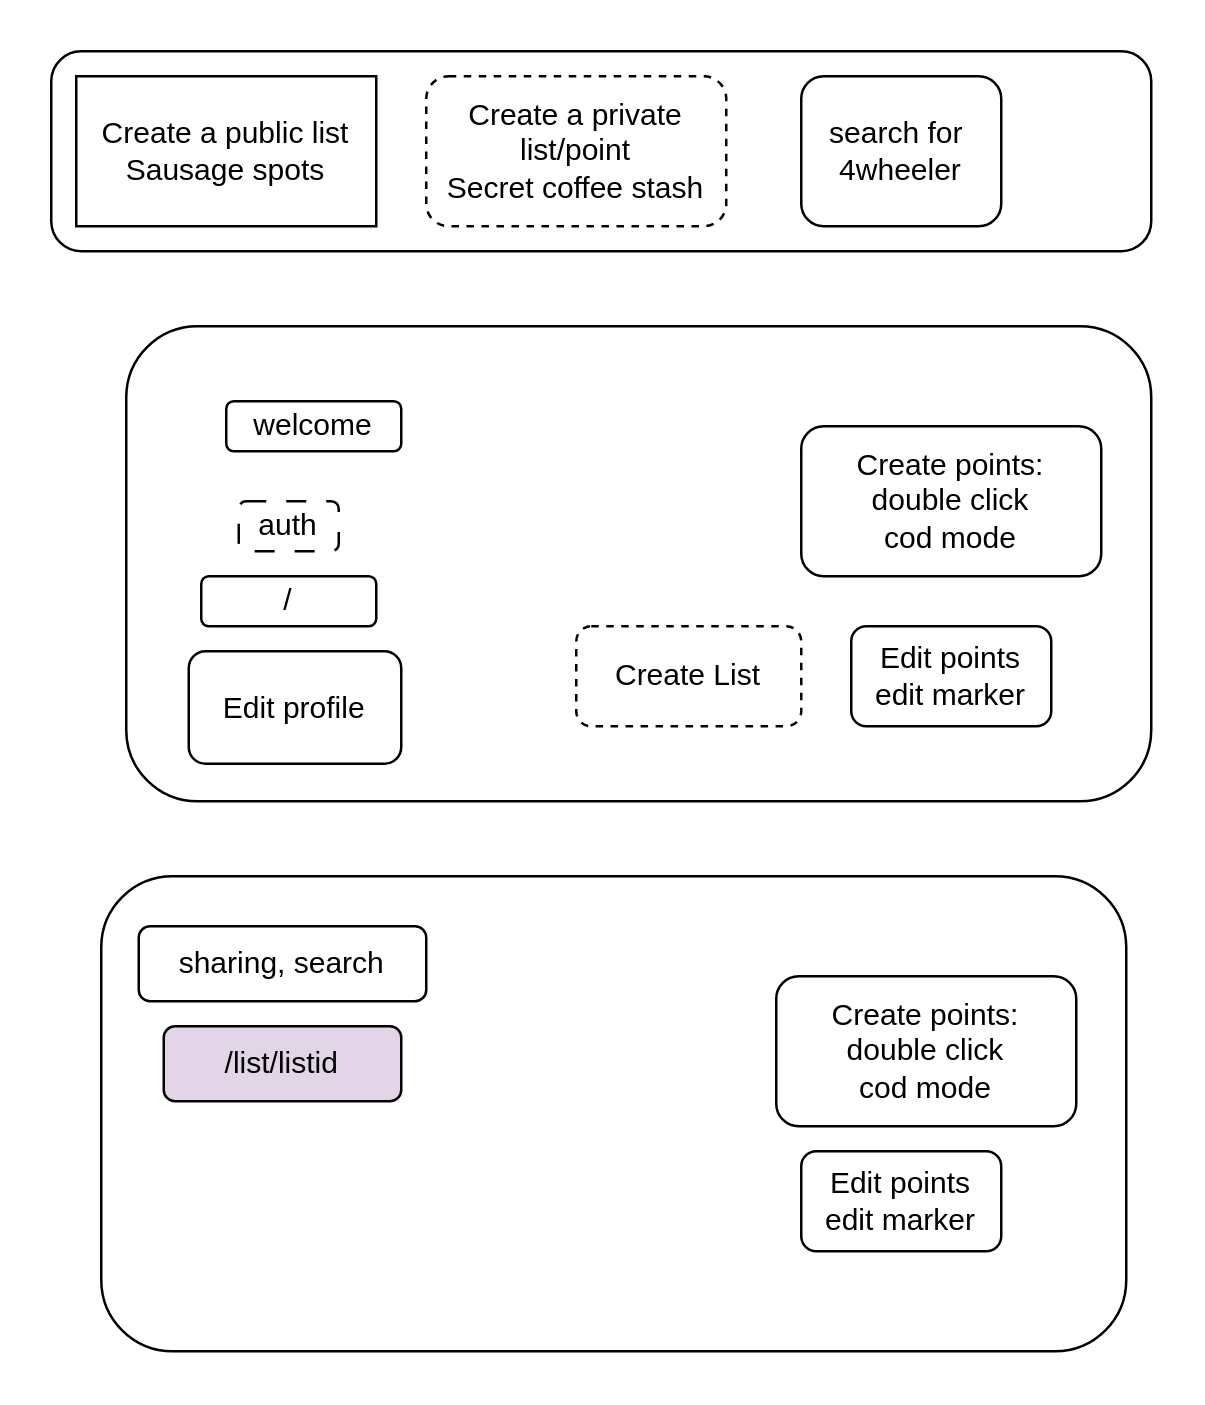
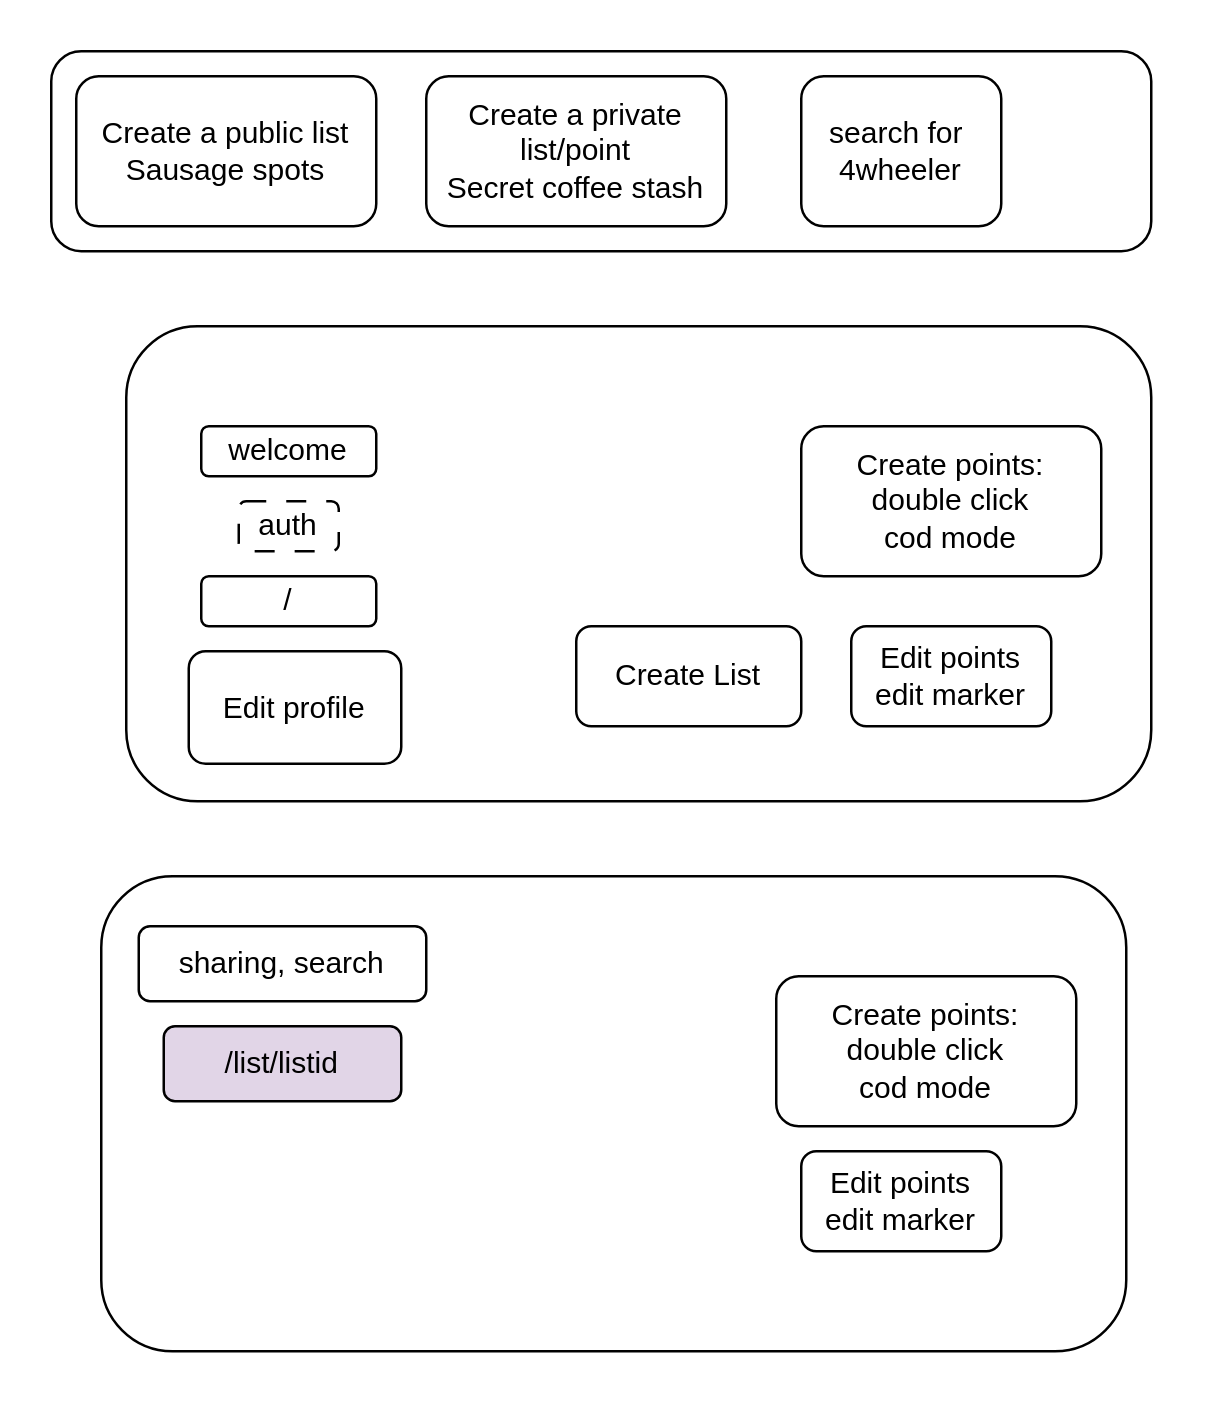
node "Create a public list Sausage spots": shape rectangle -> rounded rectangle
node "Create a private list/point Secret coffee stash": style dashed -> solid
node "welcome": moved (314, 426) -> (289, 451)
node "Create List": style dashed -> solid
